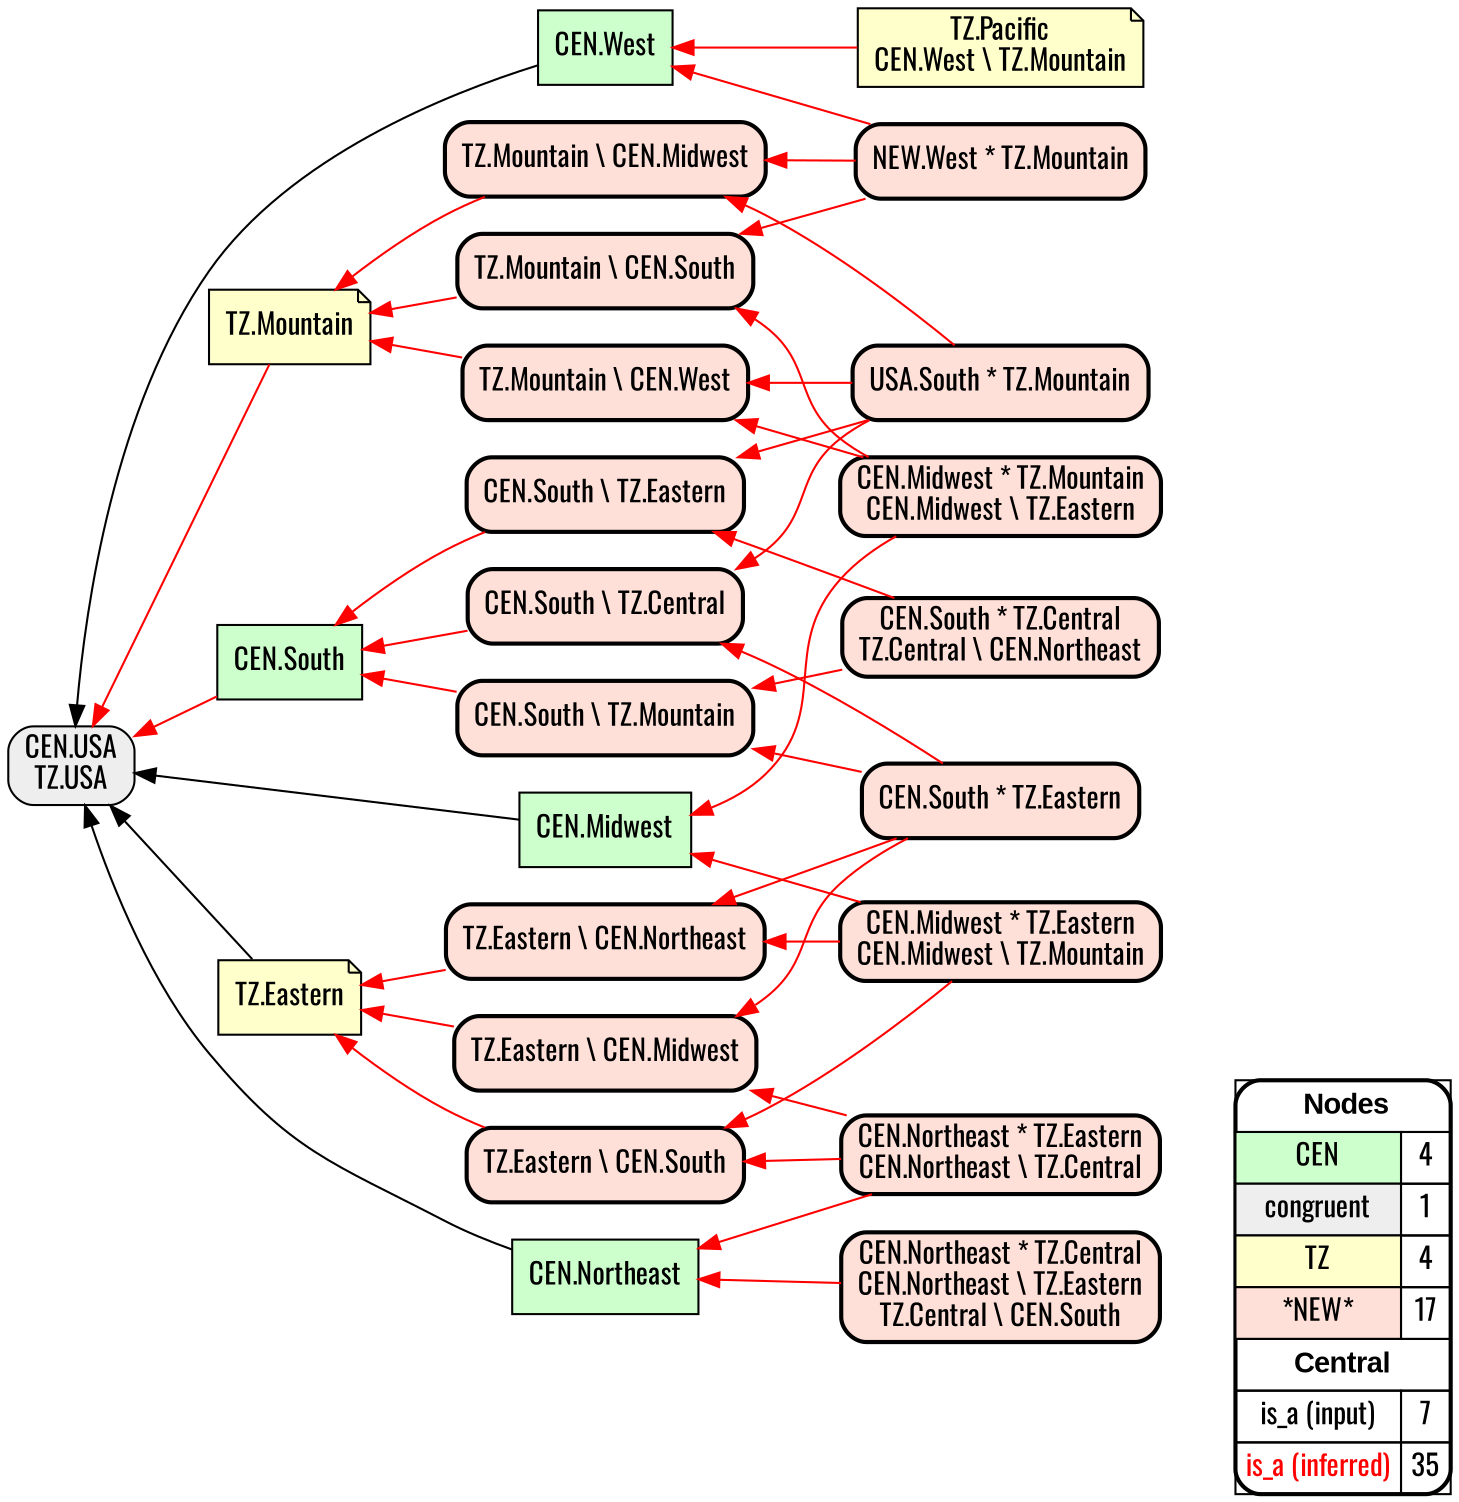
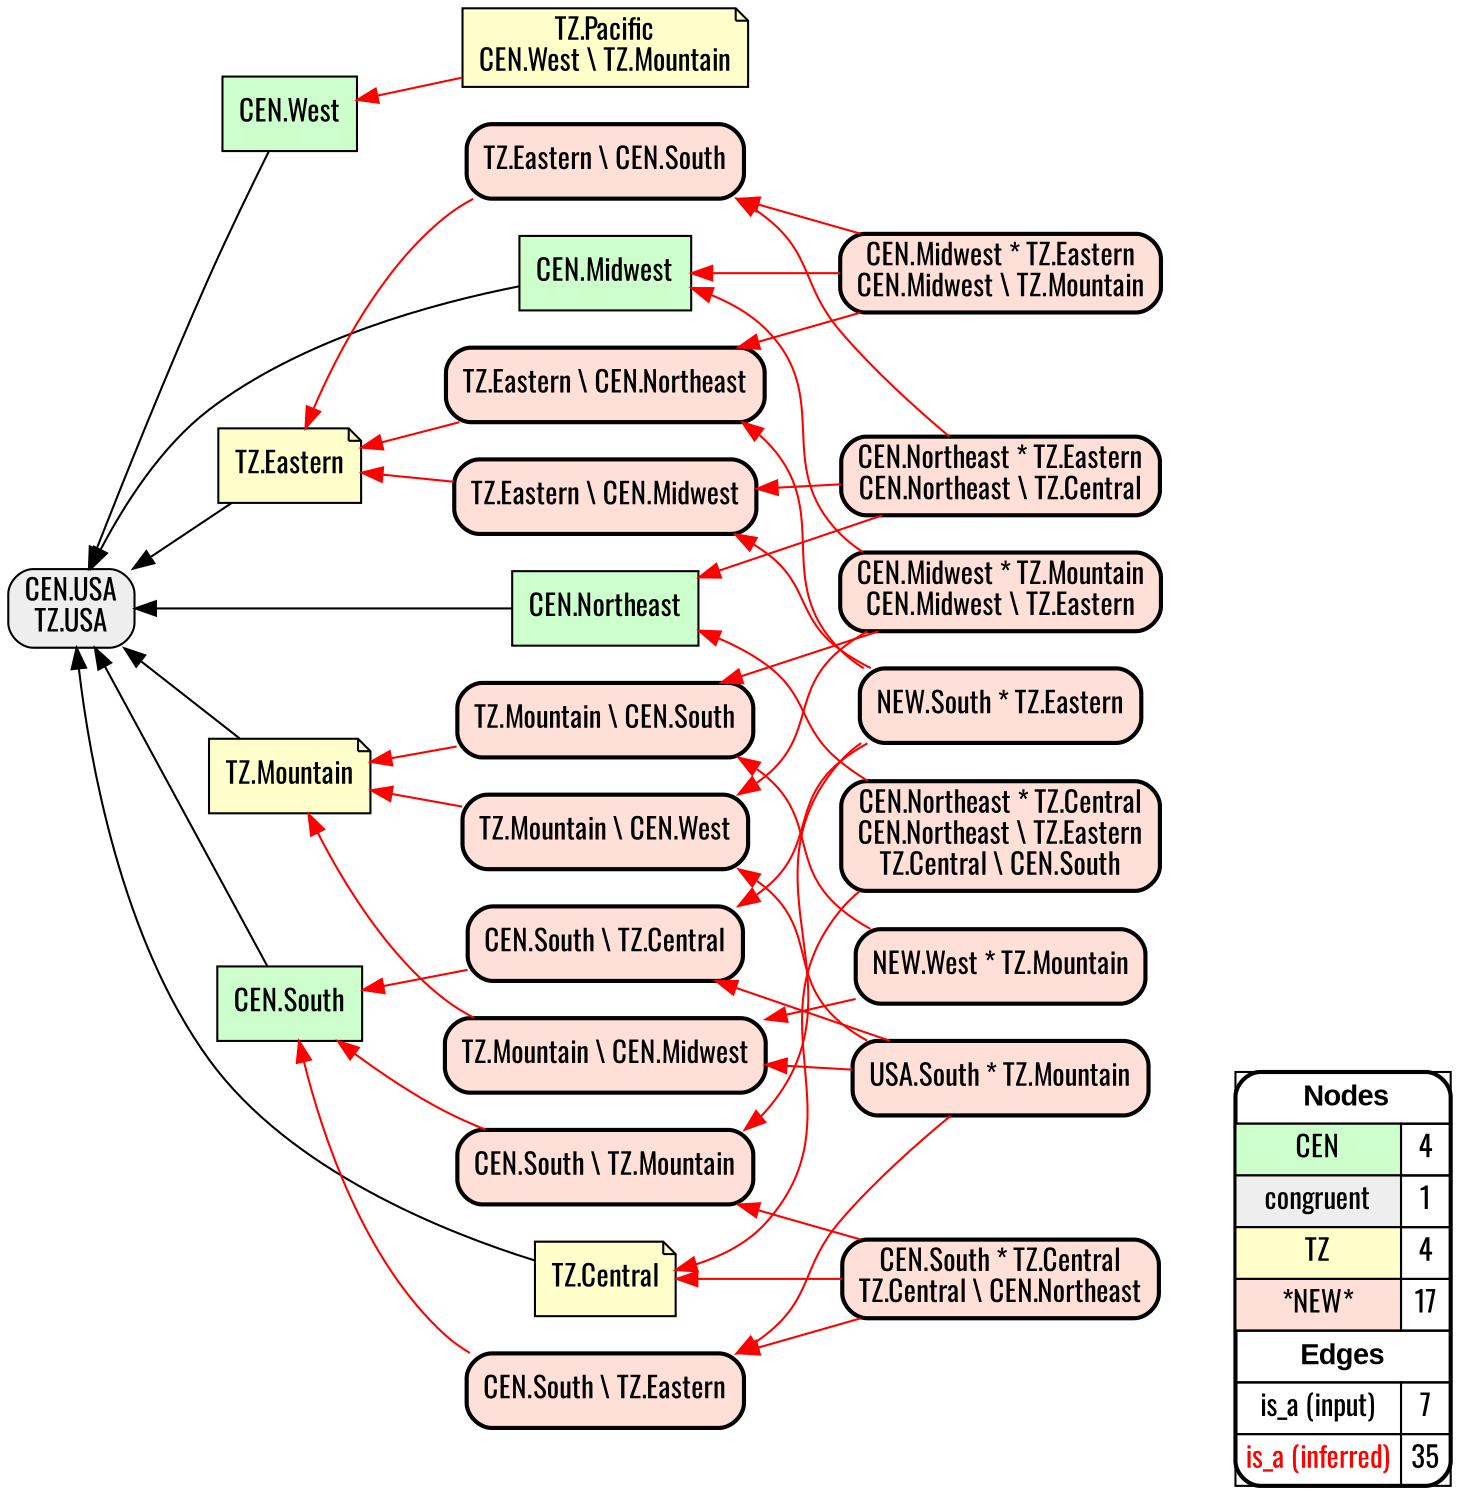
edge "NEW.West * TZ.Mountain" -> "CEN.West": removed
edge "TZ.Mountain" -> "CEN.USA TZ.USA": color #ff0000 -> #000000
edge "CEN.South" -> "CEN.USA TZ.USA": color #ff0000 -> #000000
node "CEN.South * TZ.Eastern": label "CEN.South * TZ.Eastern" -> "NEW.South * TZ.Eastern"
node "TZ.Central": added
node "Nodes": text "Central" -> "Edges"
